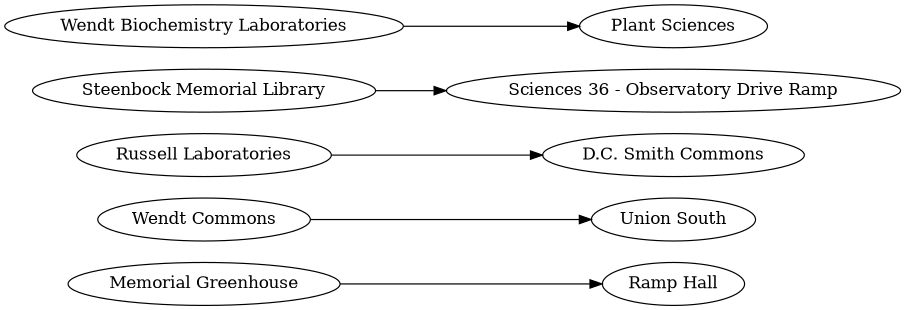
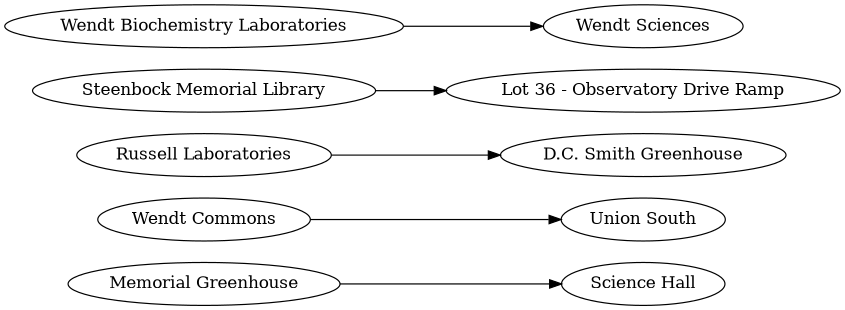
node "Plant Sciences": label "Plant Sciences" -> "Wendt Sciences"
node "Sciences 36 - Observatory Drive Ramp": label "Sciences 36 - Observatory Drive Ramp" -> "Lot 36 - Observatory Drive Ramp"
node "D.C. Smith Commons": label "D.C. Smith Commons" -> "D.C. Smith Greenhouse"
node "Ramp Hall": label "Ramp Hall" -> "Science Hall"
